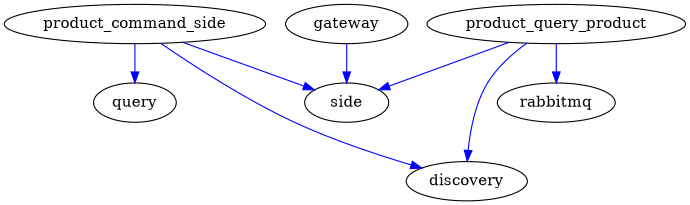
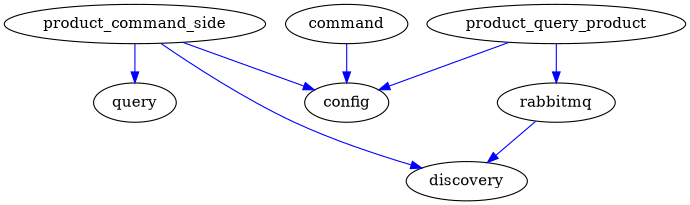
node "gateway": label "gateway" -> "command"
edge "product_query_product" -> "discovery": now "rabbitmq" -> "discovery"
node "side": label "side" -> "config"
